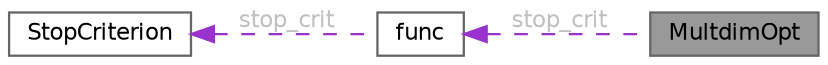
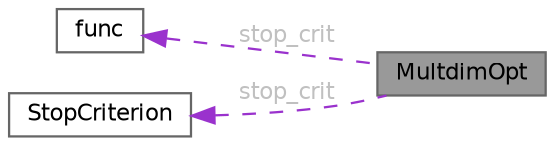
edge "func" -> "StopCriterion": now "MultdimOpt" -> "StopCriterion"
